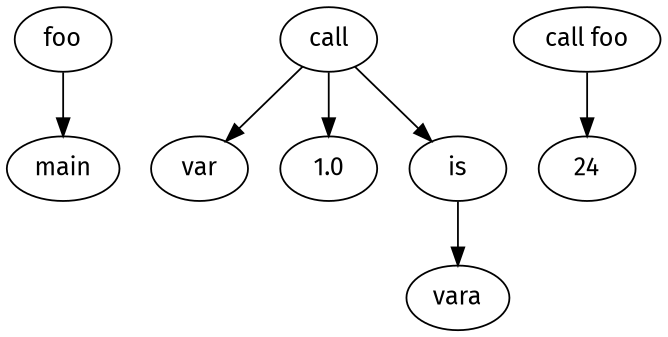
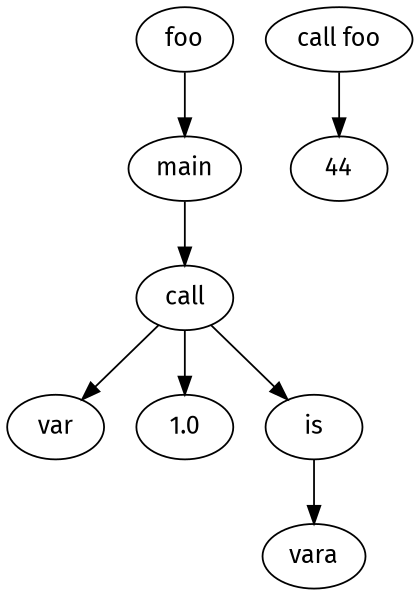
node "24": label "24" -> "44"
edge "main" -> "call": added
